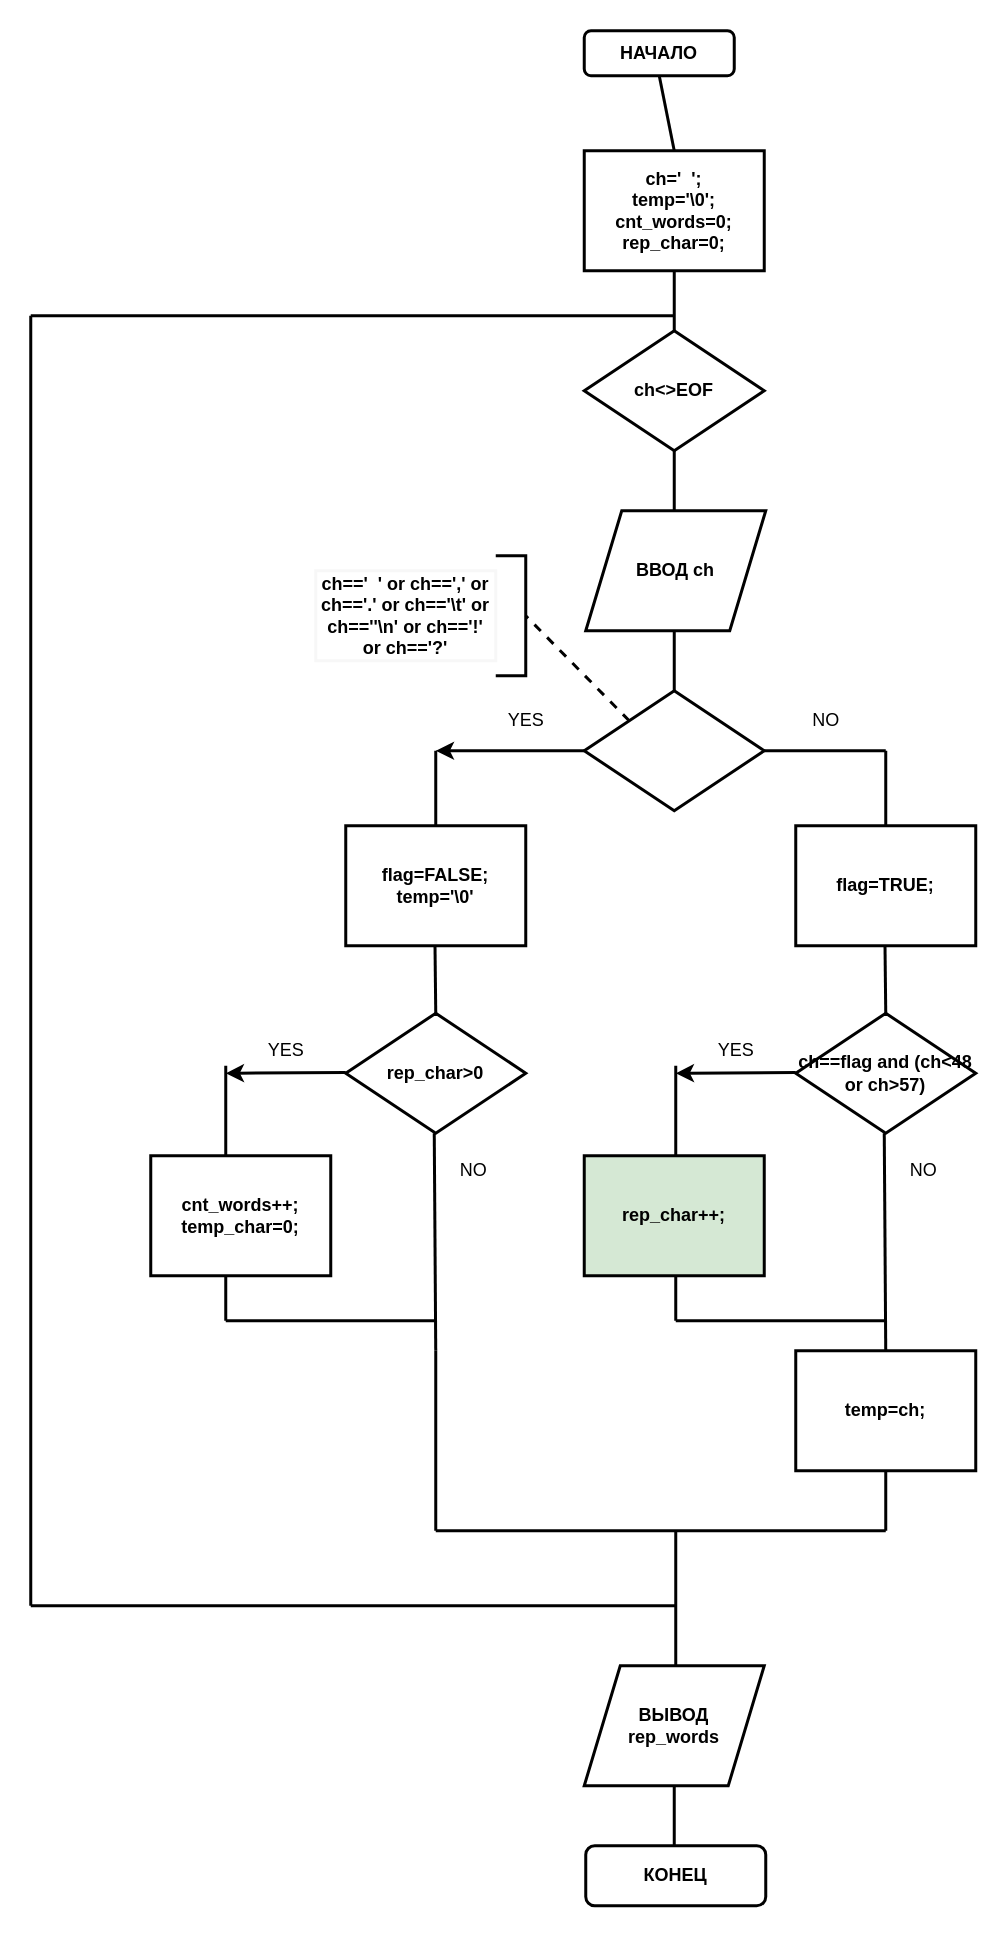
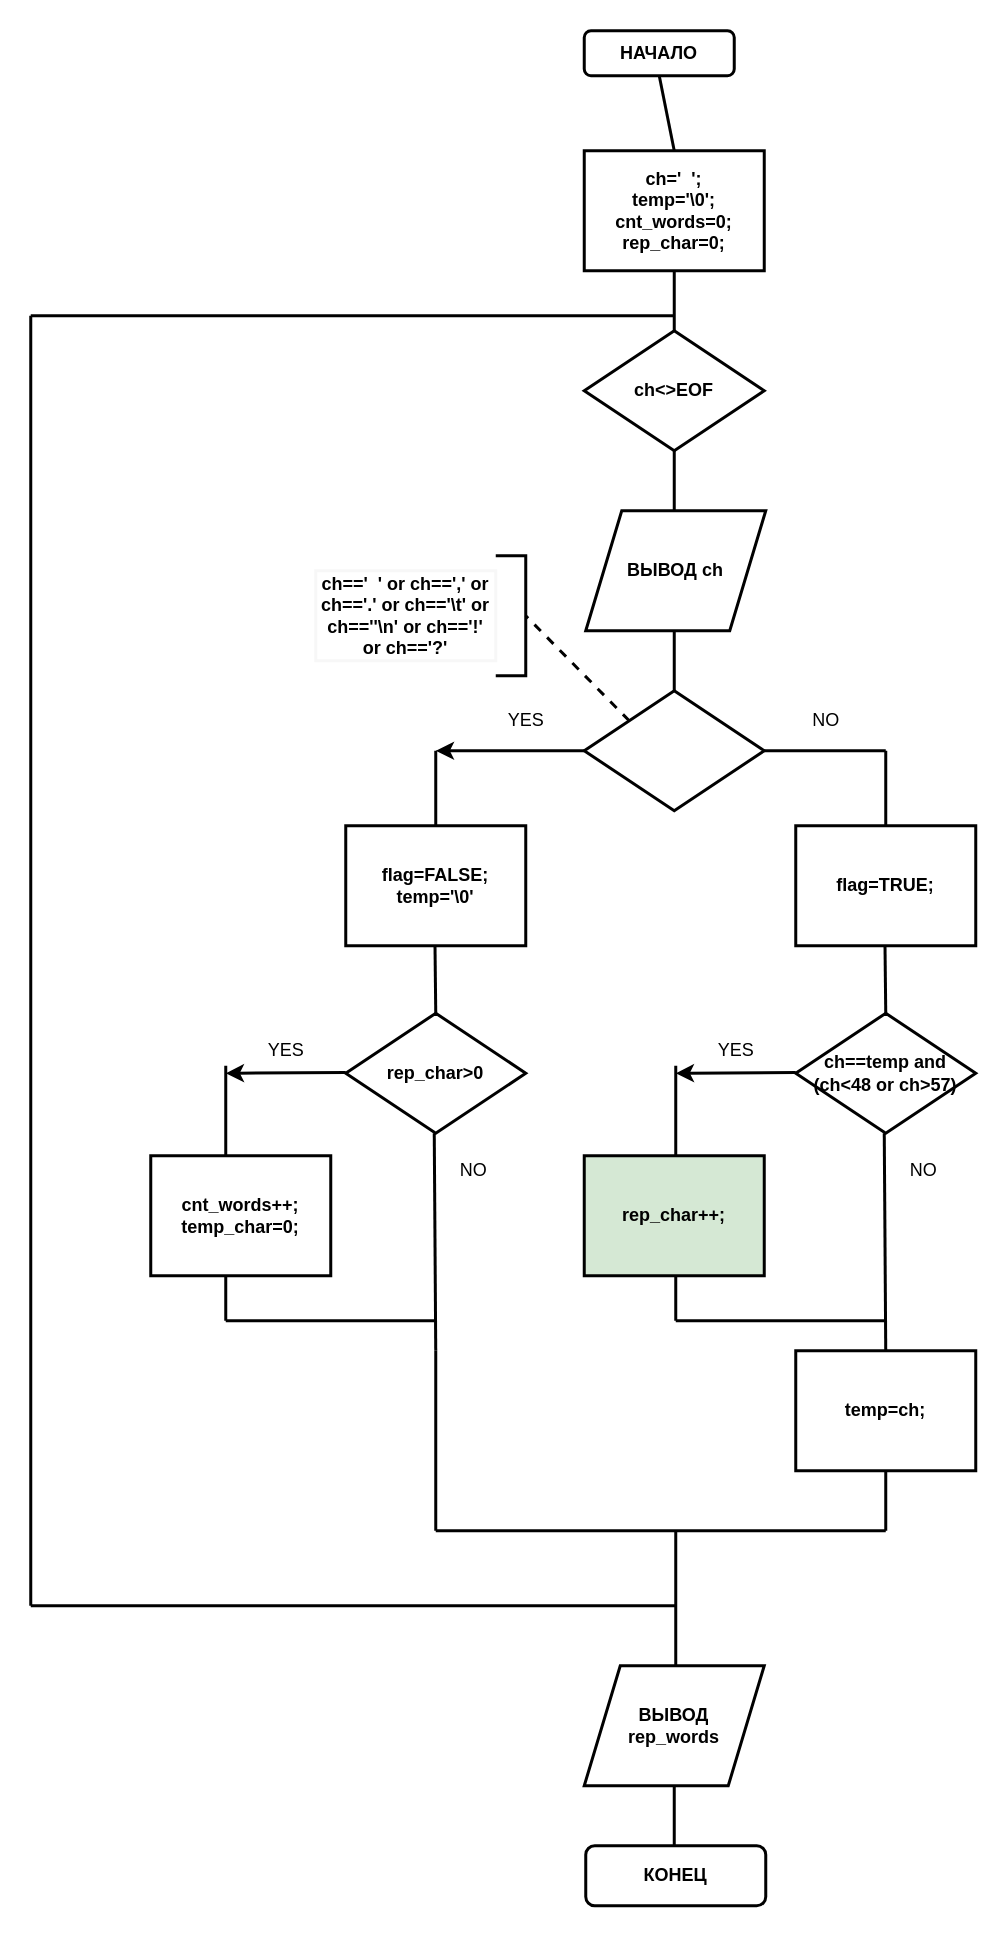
node "ВВОД ch": label "ВВОД ch" -> "ВЫВОД ch"
node "ch==flag and (ch<48 or ch>57)": label "ch==flag and (ch<48 or ch>57)" -> "ch==temp and (ch<48 or ch>57)"
